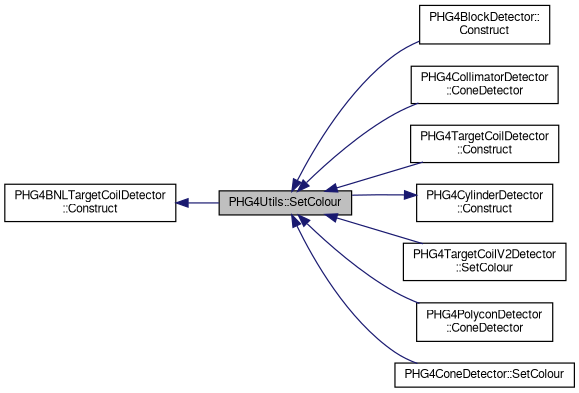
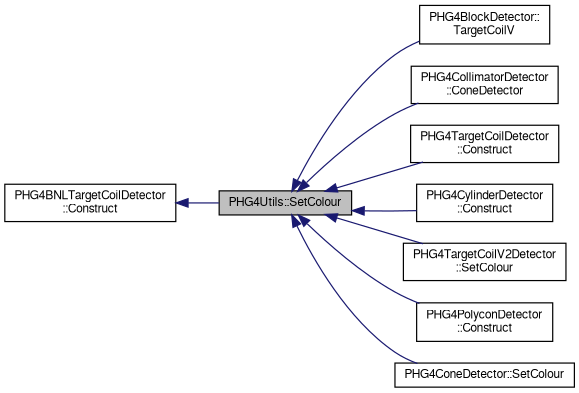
node "PHG4BlockDetector:: Construct": label "PHG4BlockDetector:: Construct" -> "PHG4BlockDetector:: TargetCoilV"
edge "PHG4Utils::SetColour" -> "PHG4CylinderDetector ::Construct": reversed
node "PHG4PolyconDetector ::ConeDetector": label "PHG4PolyconDetector ::ConeDetector" -> "PHG4PolyconDetector ::Construct"
